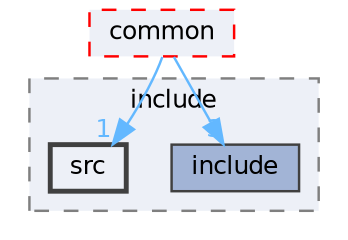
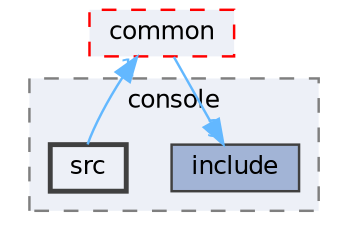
edge "common" -> "src": reversed
cluster "include": label "include" -> "console"
